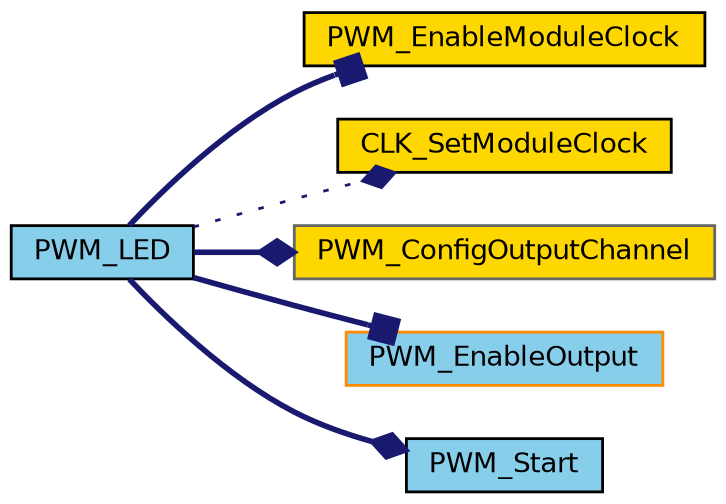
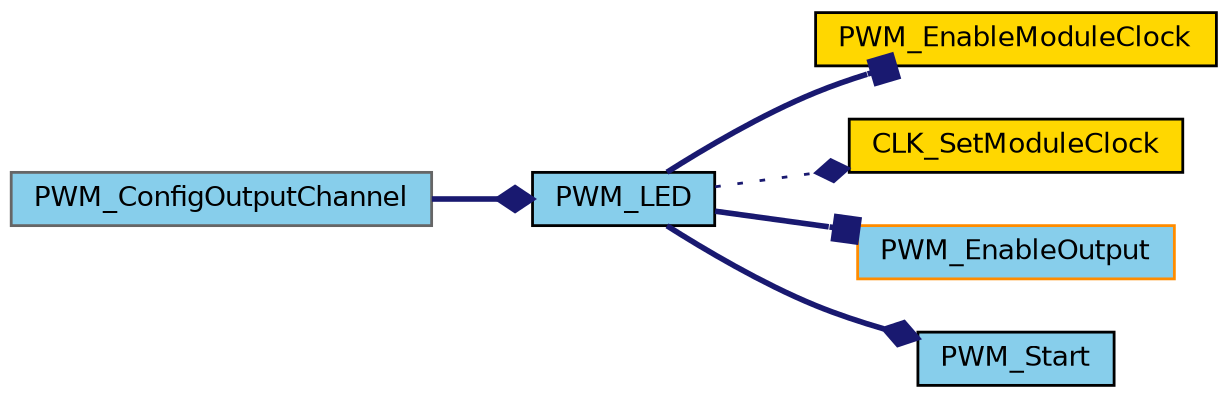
edge "PWM_LED" -> "PWM_ConfigOutputChannel": reversed
node "PWM_ConfigOutputChannel": fillcolor gold -> skyblue
